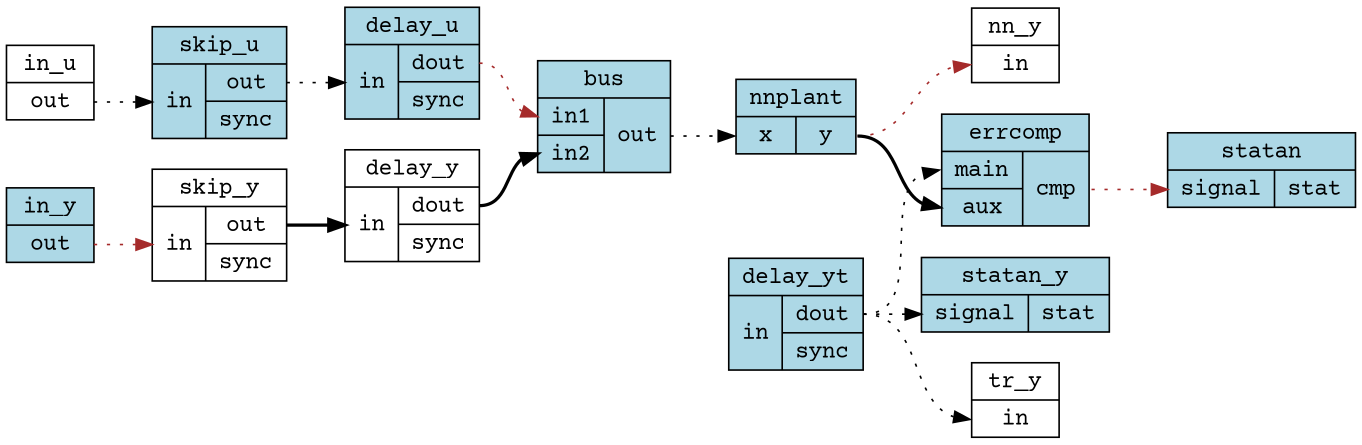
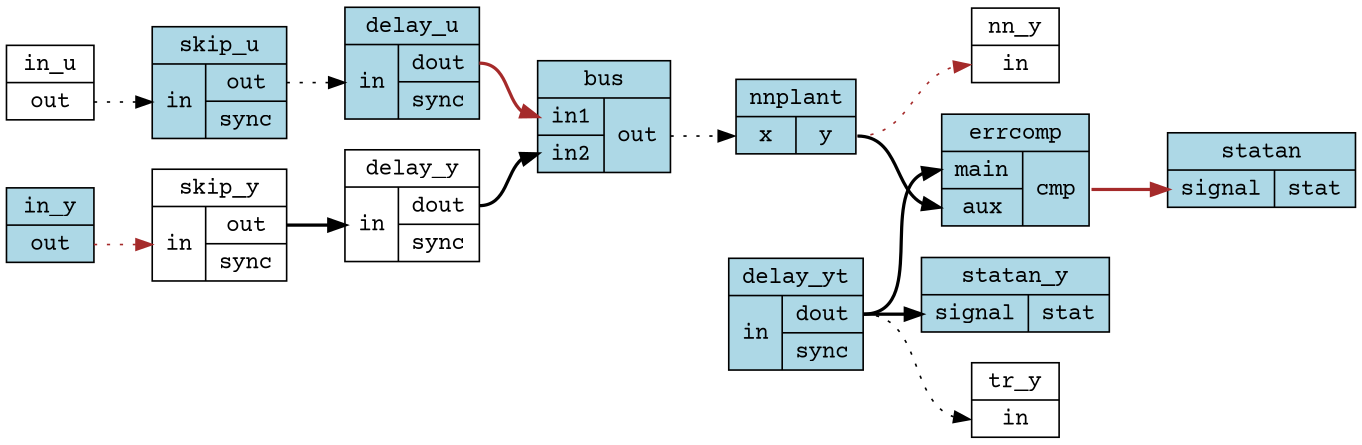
edge "delay_u" -> "bus": style dotted -> bold
edge "errcomp" -> "statan": style dotted -> bold
edge "delay_yt" -> "errcomp": style dotted -> bold
edge "delay_yt" -> "statan_y": style dotted -> bold
